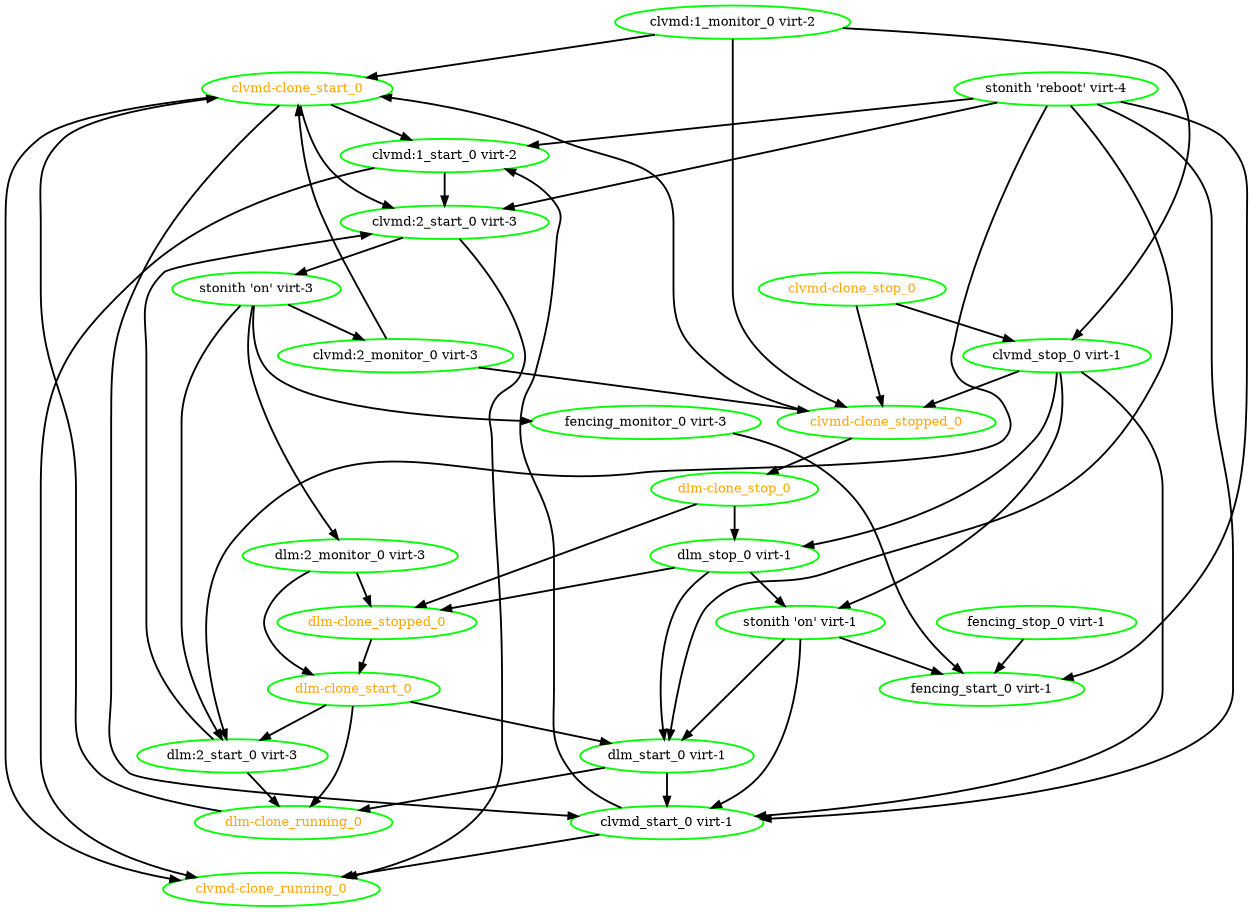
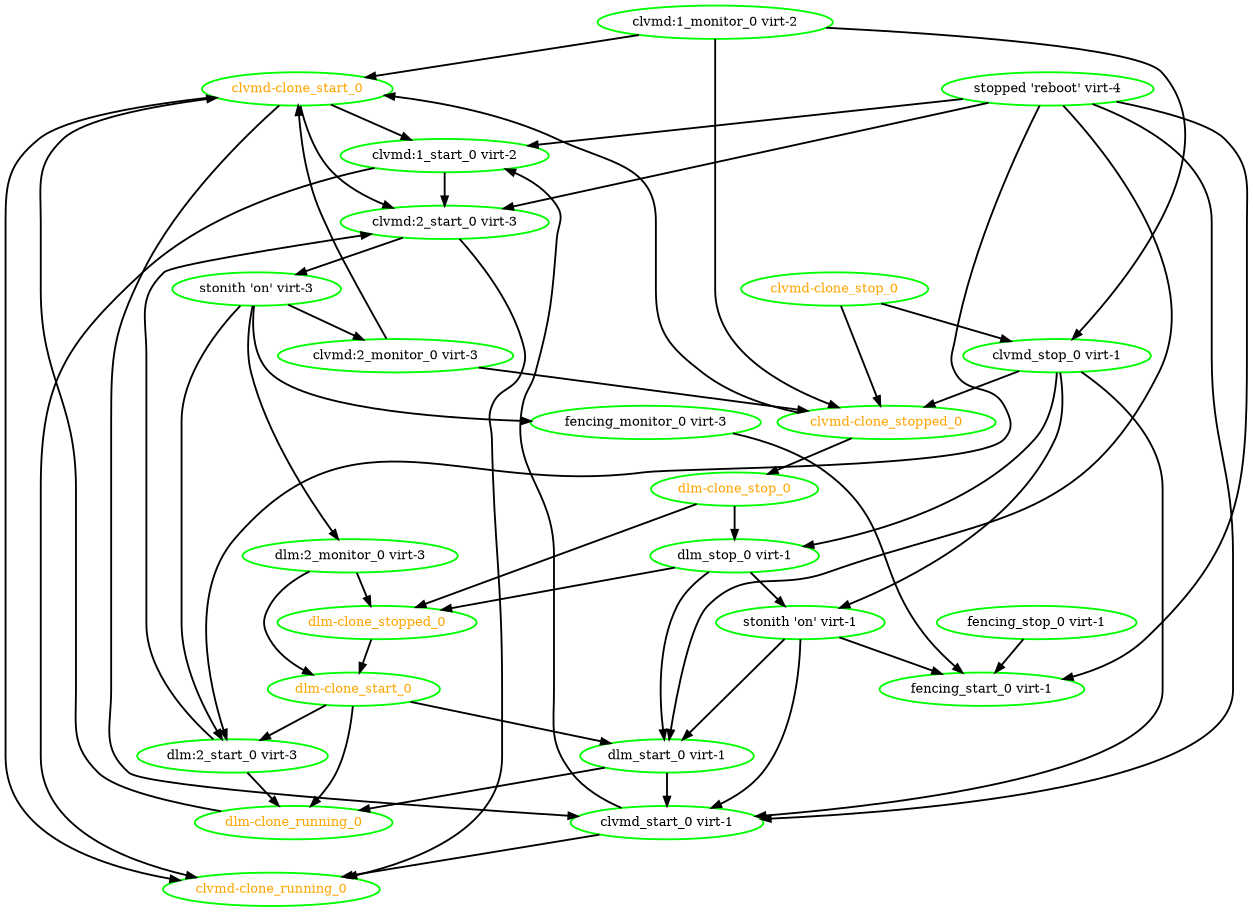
node "stonith 'reboot' virt-4": label "stonith 'reboot' virt-4" -> "stopped 'reboot' virt-4"
